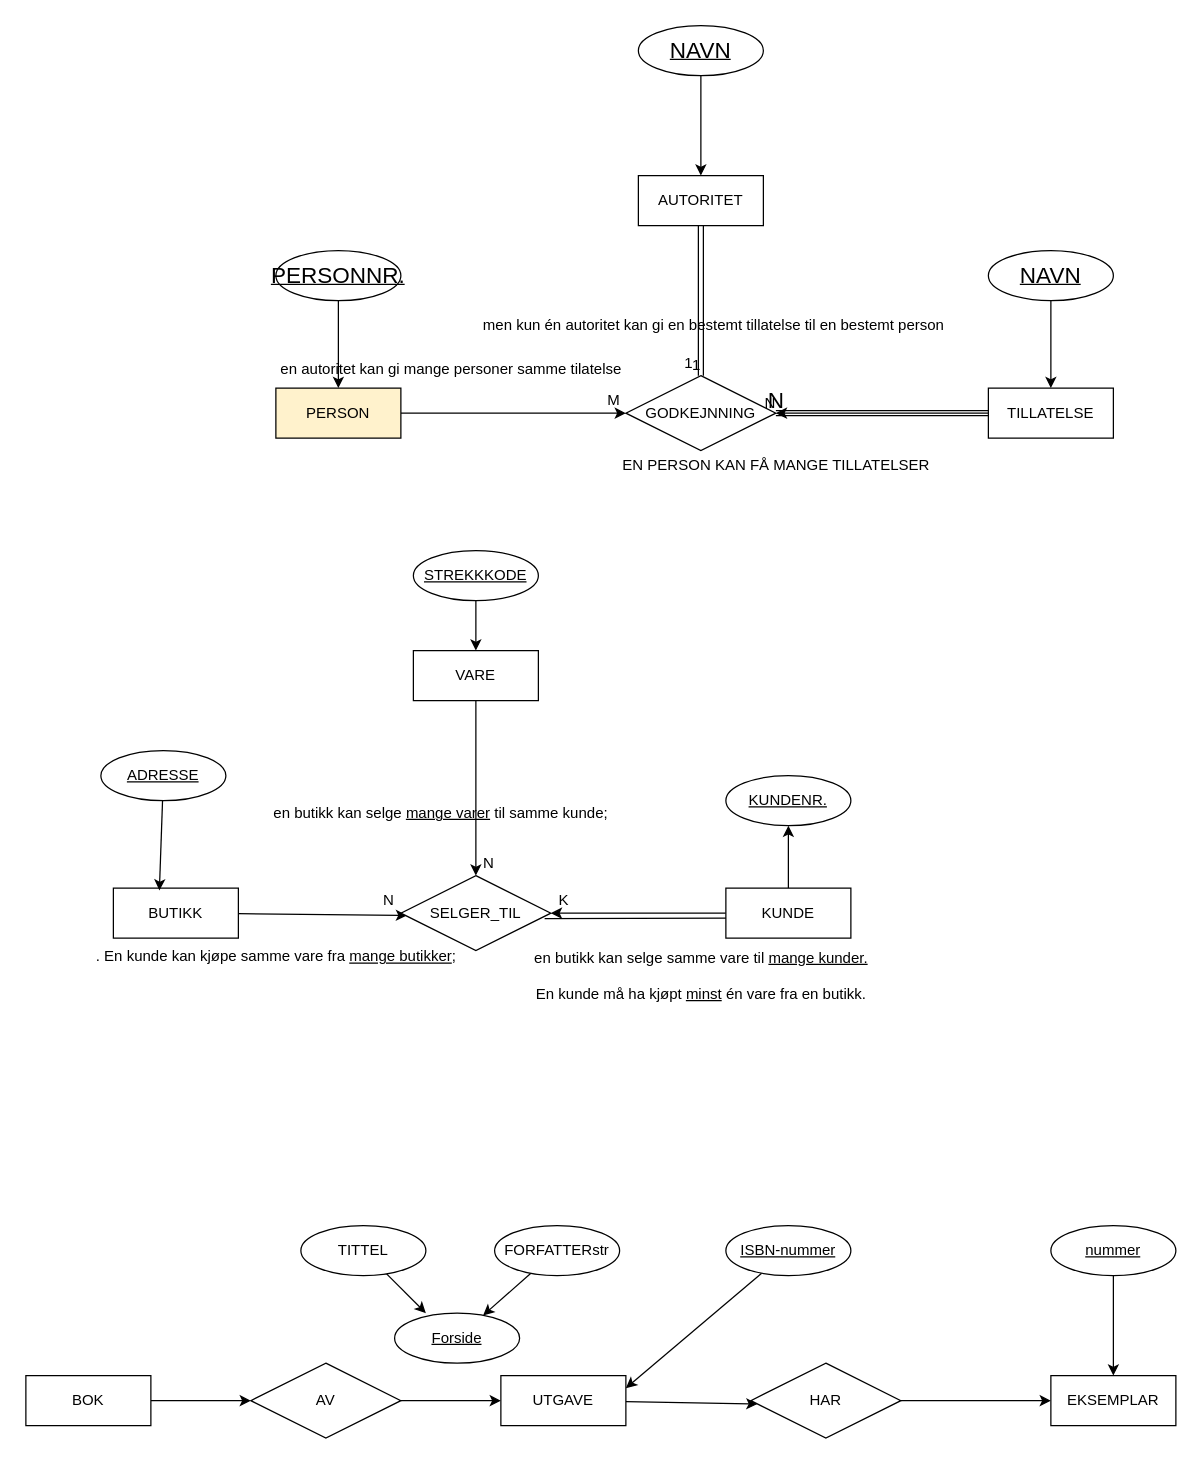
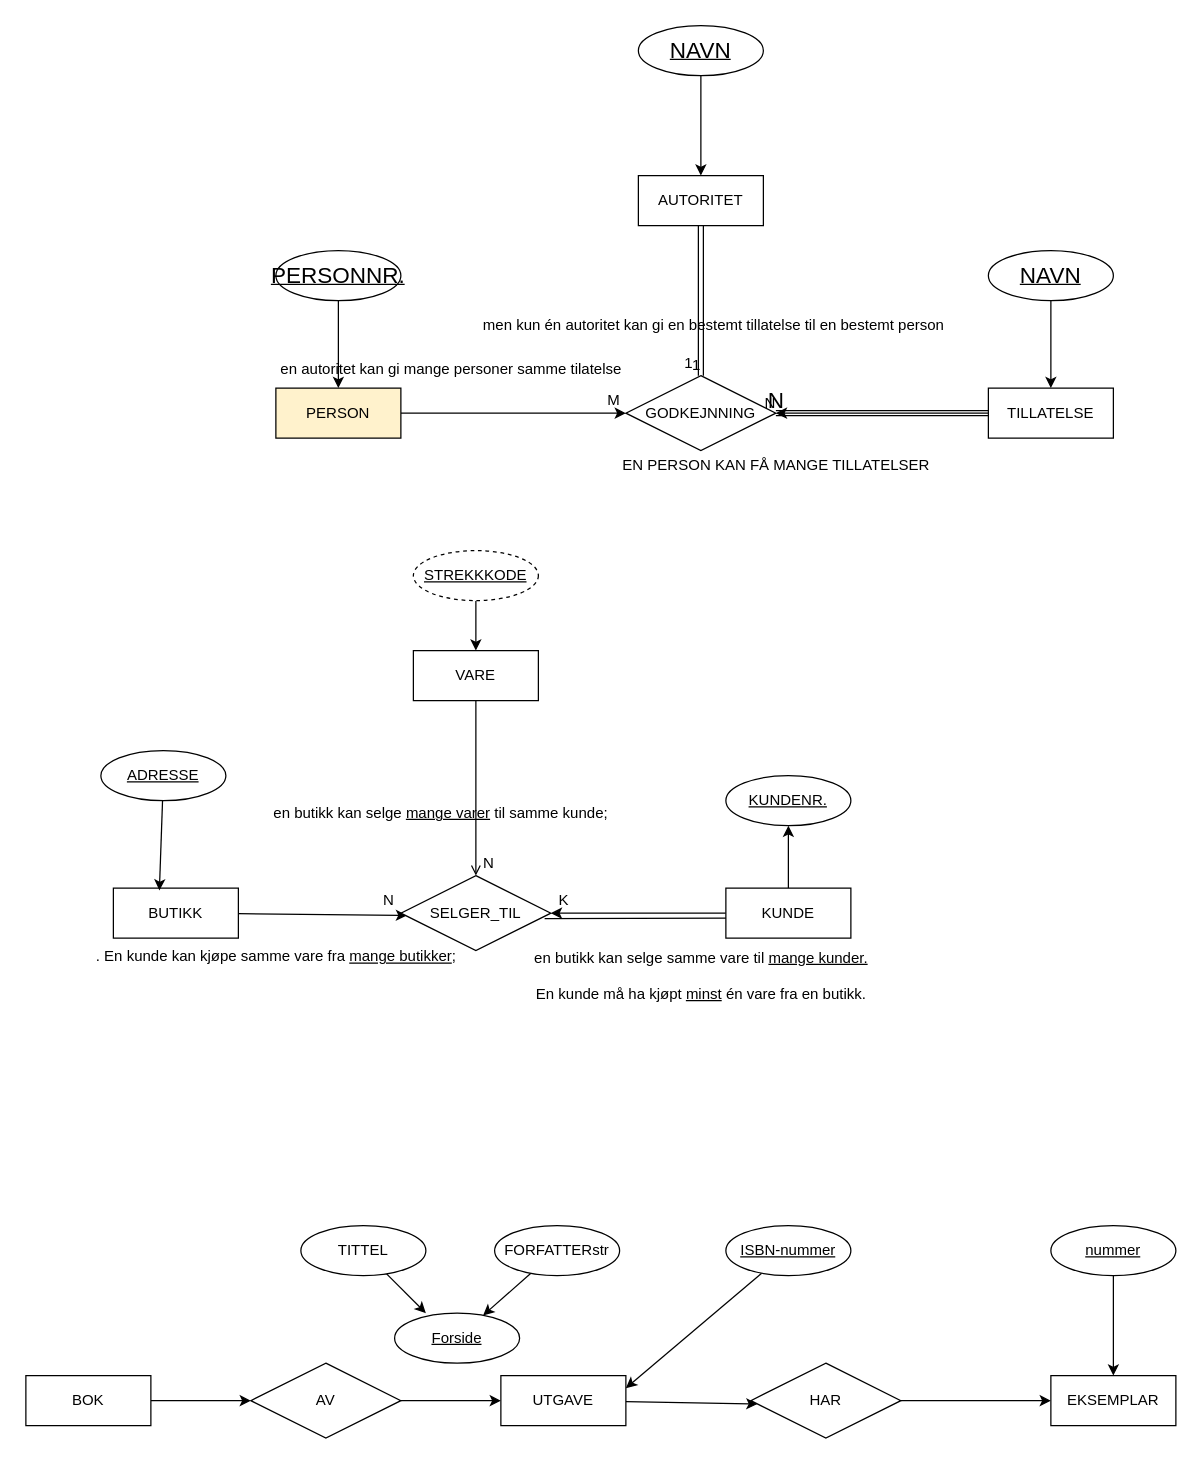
node "STREKKKODE": style solid -> dashed
edge "VARE" -> "SELGER_TIL": arrowhead classic -> open
